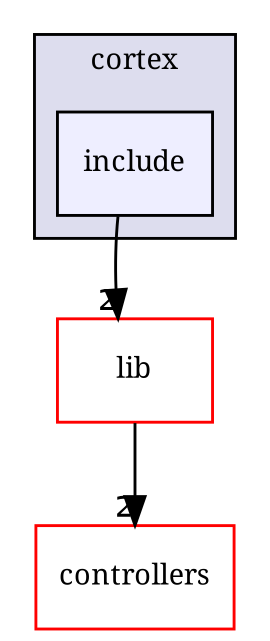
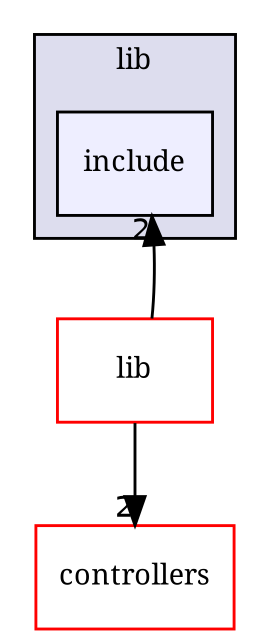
cluster "cortex": label "cortex" -> "lib"
edge "include" -> "lib": reversed
